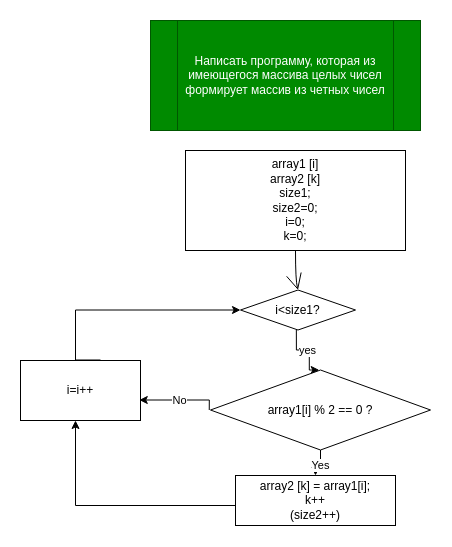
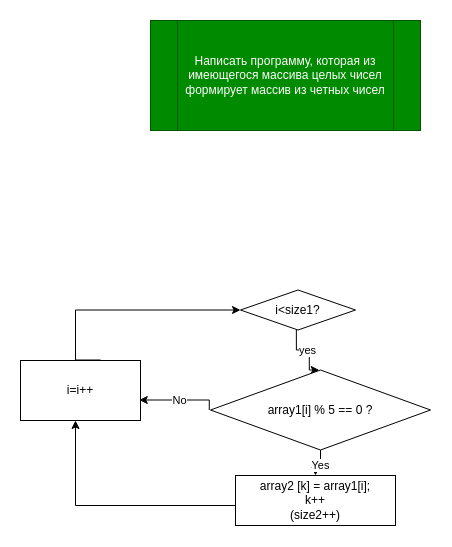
node "array1 [i] array2 [k] size1; size2=0; i=0; k=0;": removed
edge "array1 [i] array2 [k] size1; size2=0; i=0; k=0;" -> "i<size1?": removed
node "array1[i] % 2 == 0 ?": label "array1[i] % 2 == 0 ?" -> "array1[i] % 5 == 0 ?"
